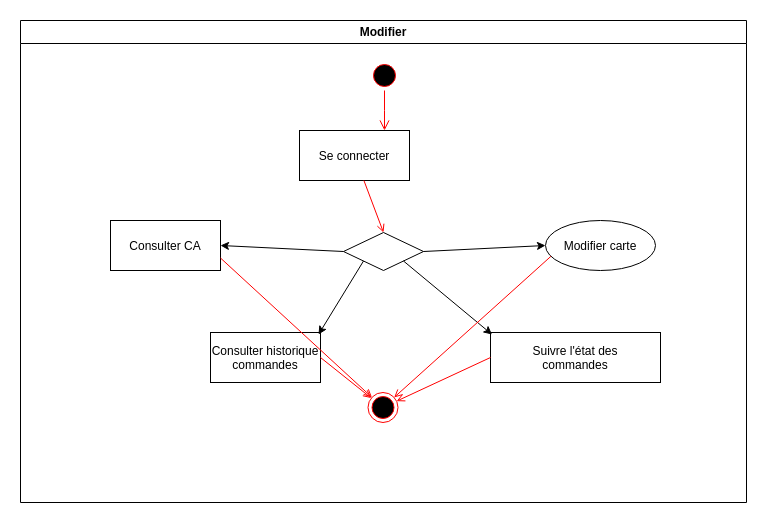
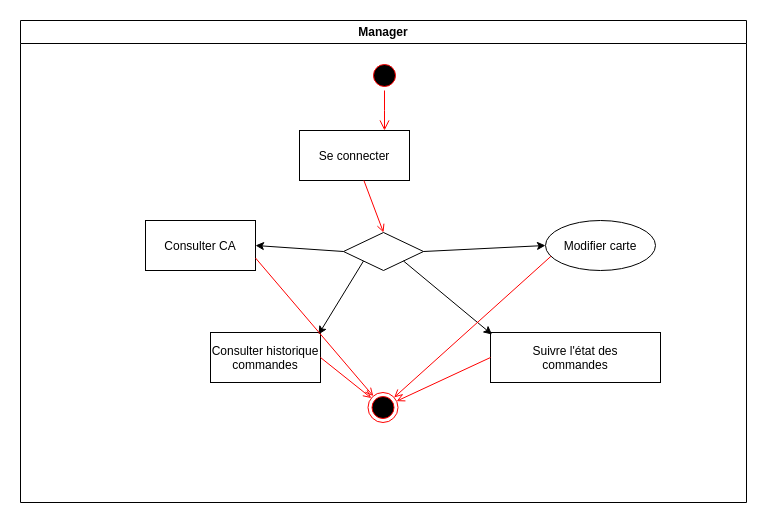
node "Modifier": label "Modifier" -> "Manager"
node "Consulter CA": moved (166, 246) -> (201, 246)
